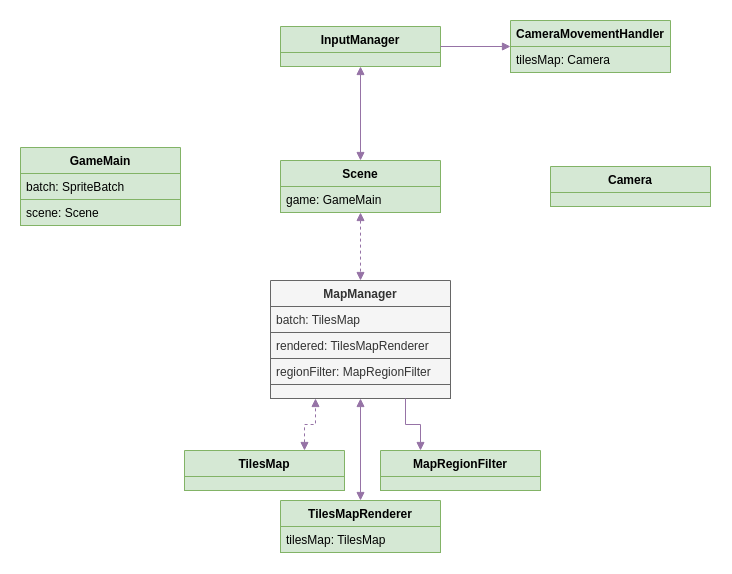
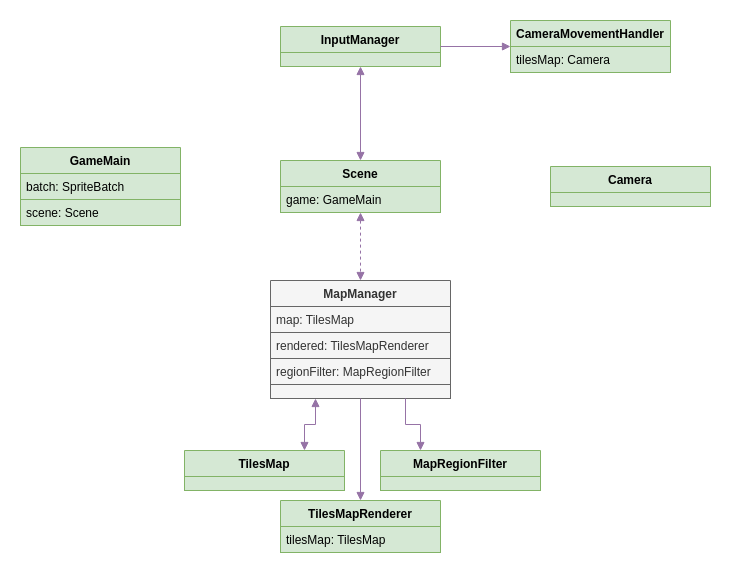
node "batch: TilesMap": label "batch: TilesMap" -> "map: TilesMap"
edge "MapManager" -- "TilesMapRenderer": arrowhead block -> none
edge "MapManager" -- "TilesMap": style dashed -> solid
